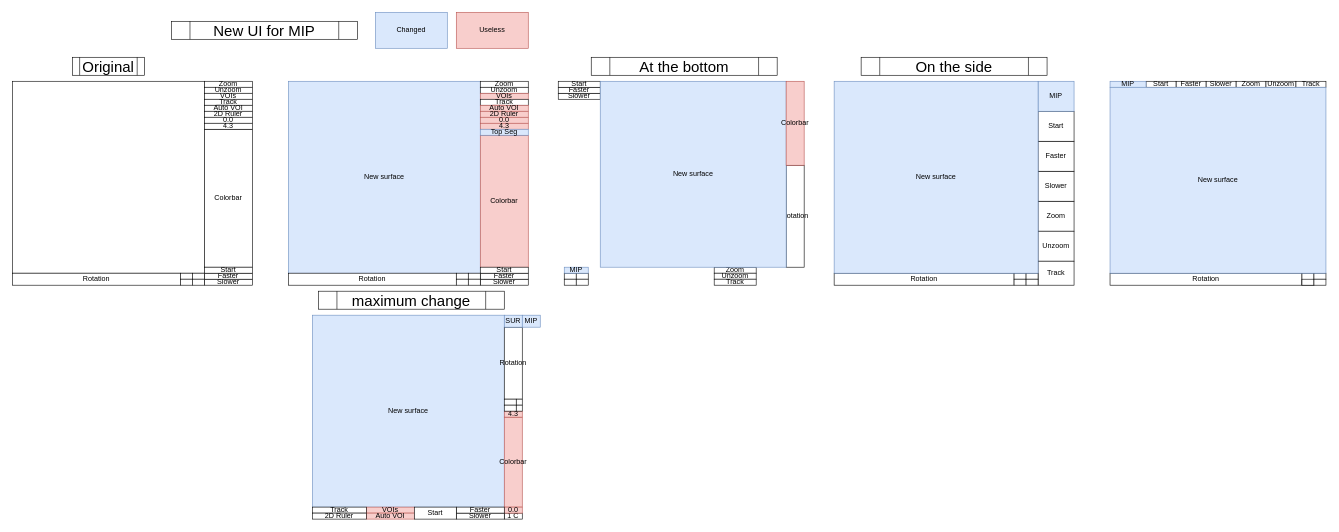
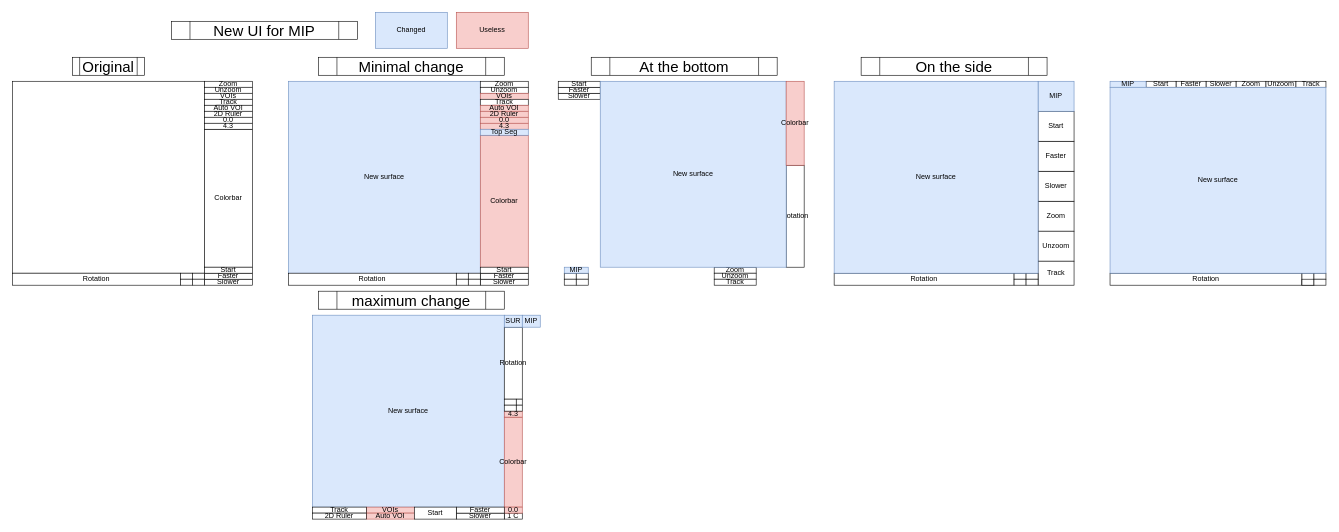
node "Minimal change": added
